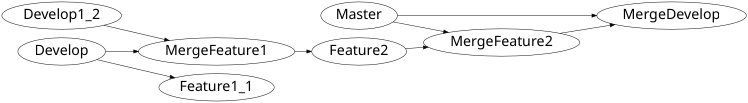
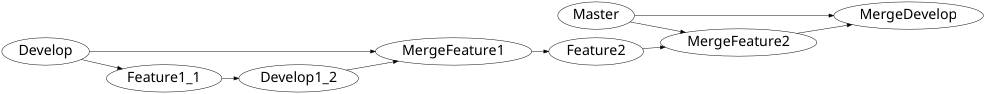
edge "Feature1_1" -> "Develop1_2": added
